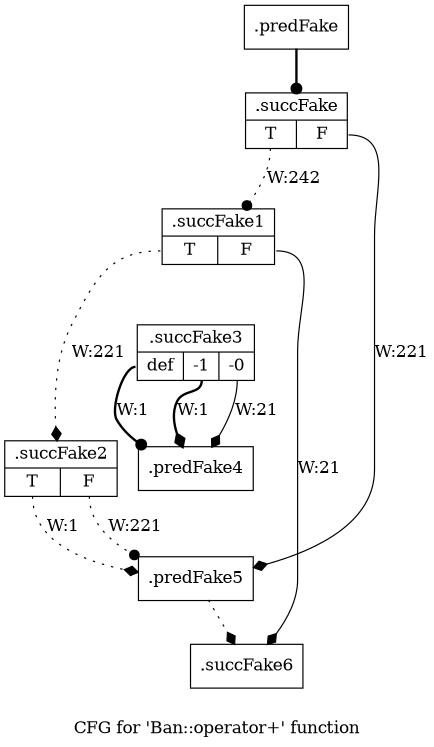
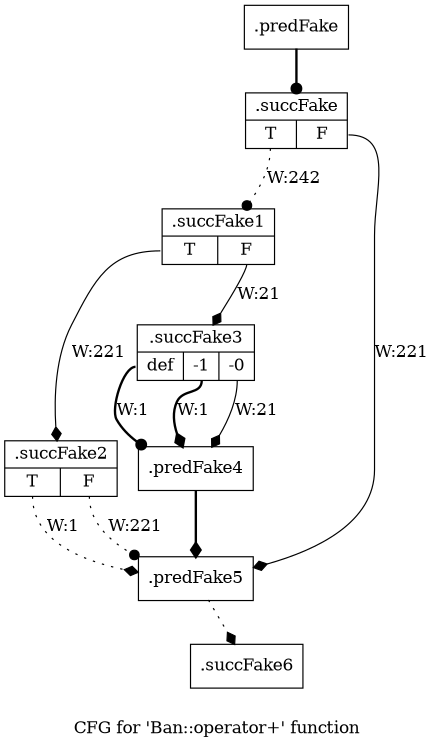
edge ".succFake1" -> ".succFake2": style dotted -> solid
edge ".succFake1" -> ".succFake6": now ".succFake1" -> ".succFake3"
edge ".predFake4" -> ".predFake5": added
